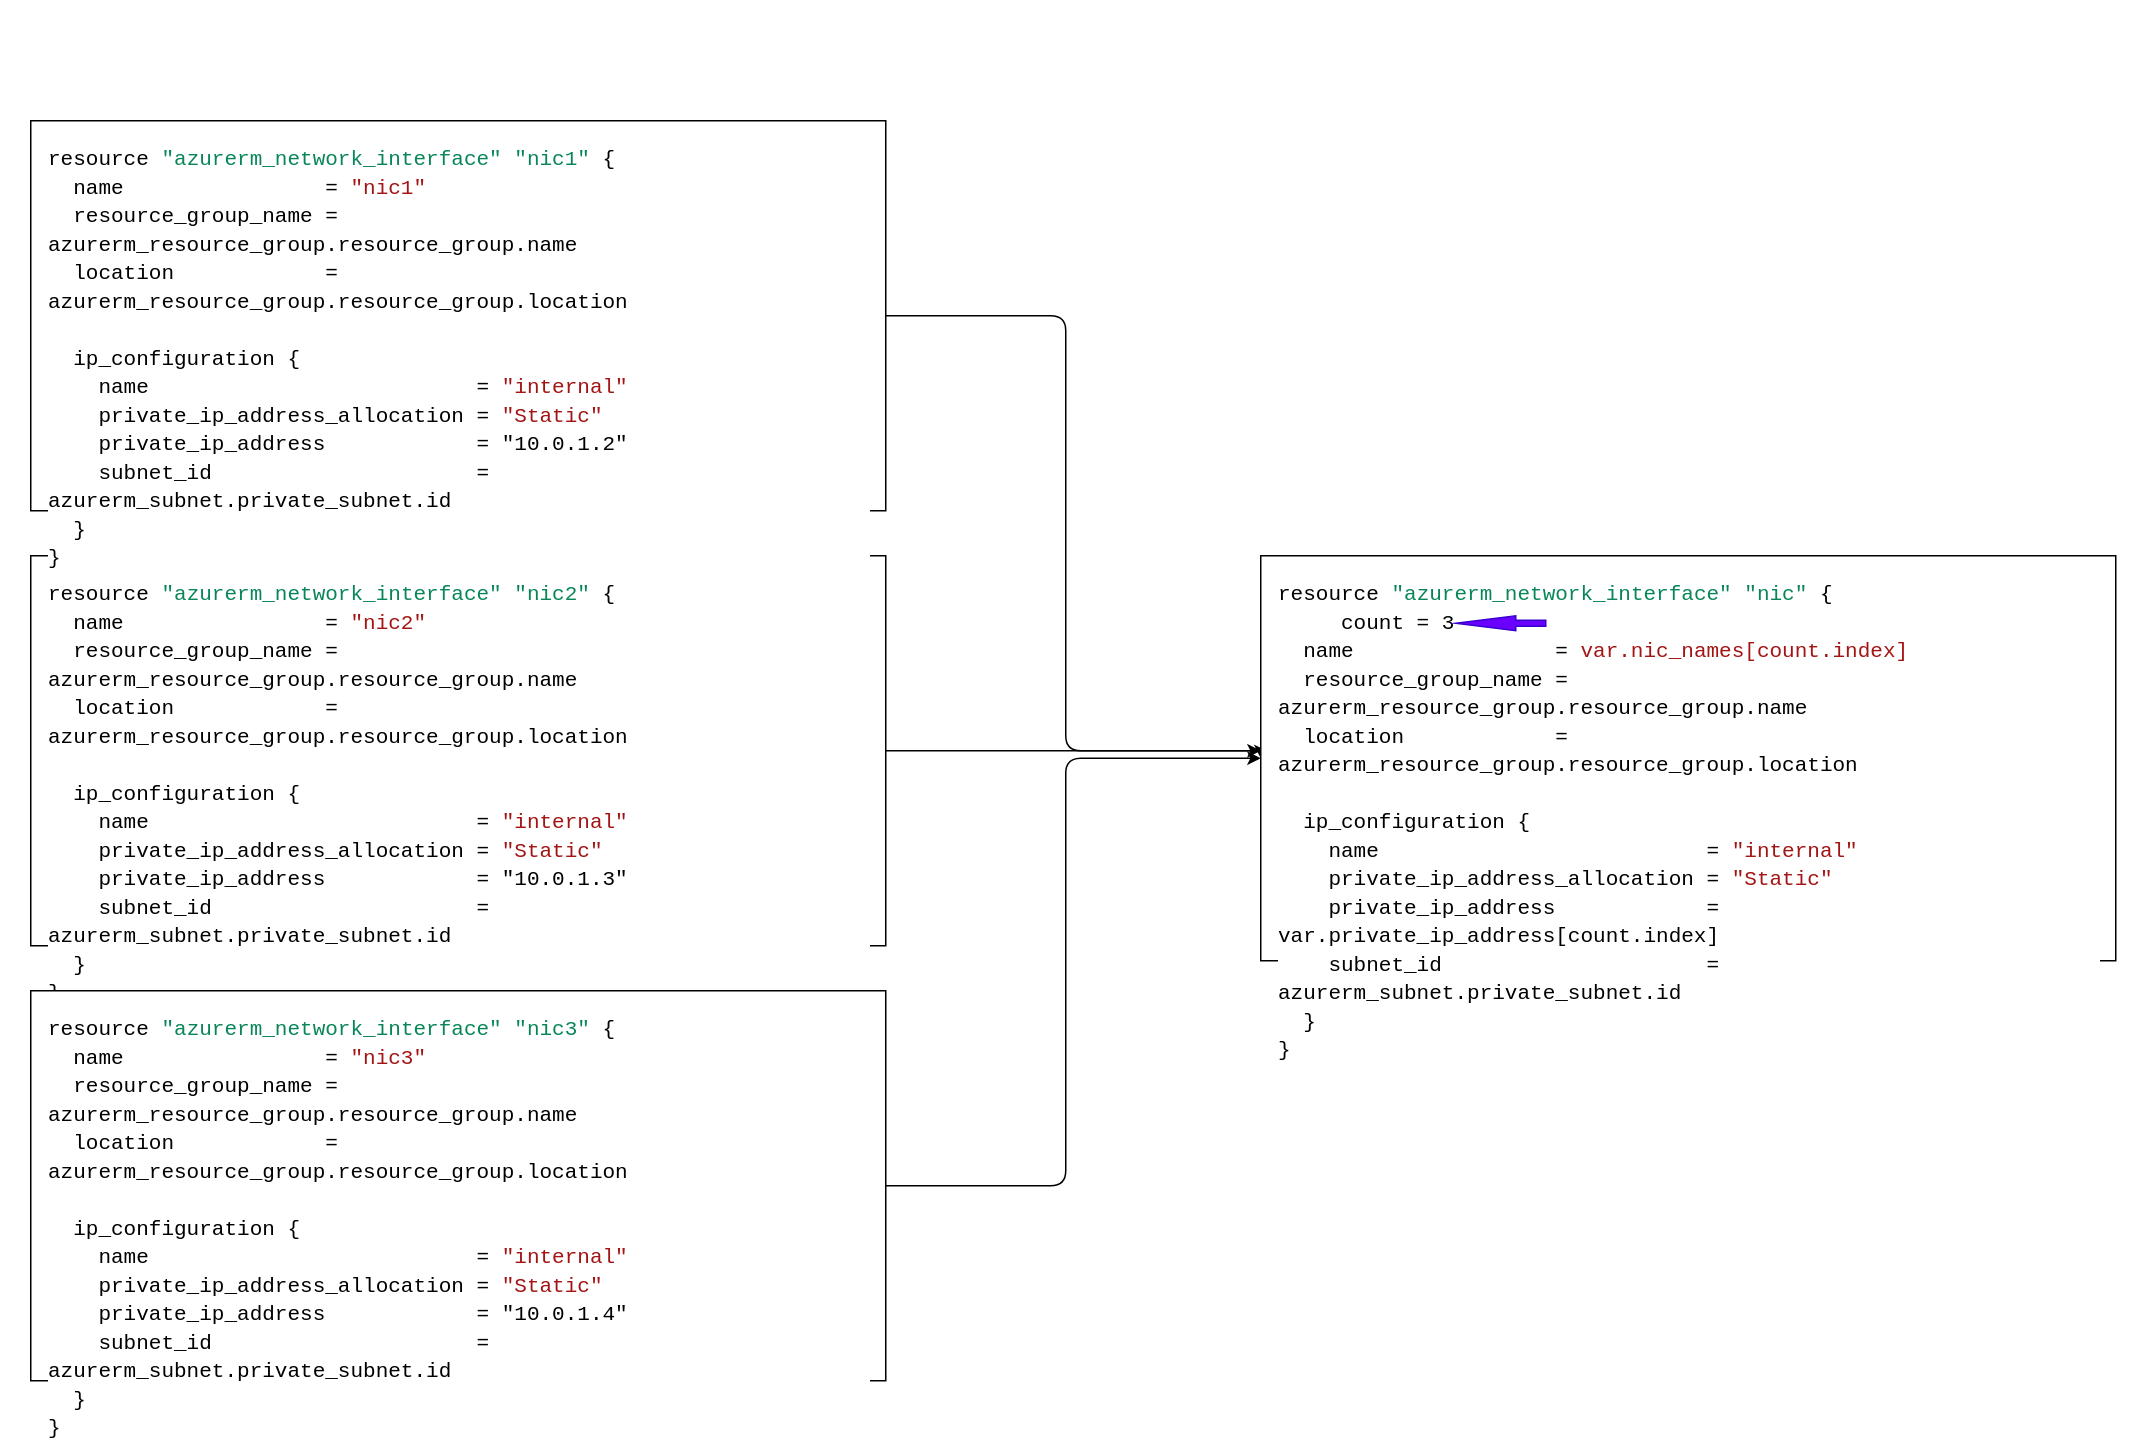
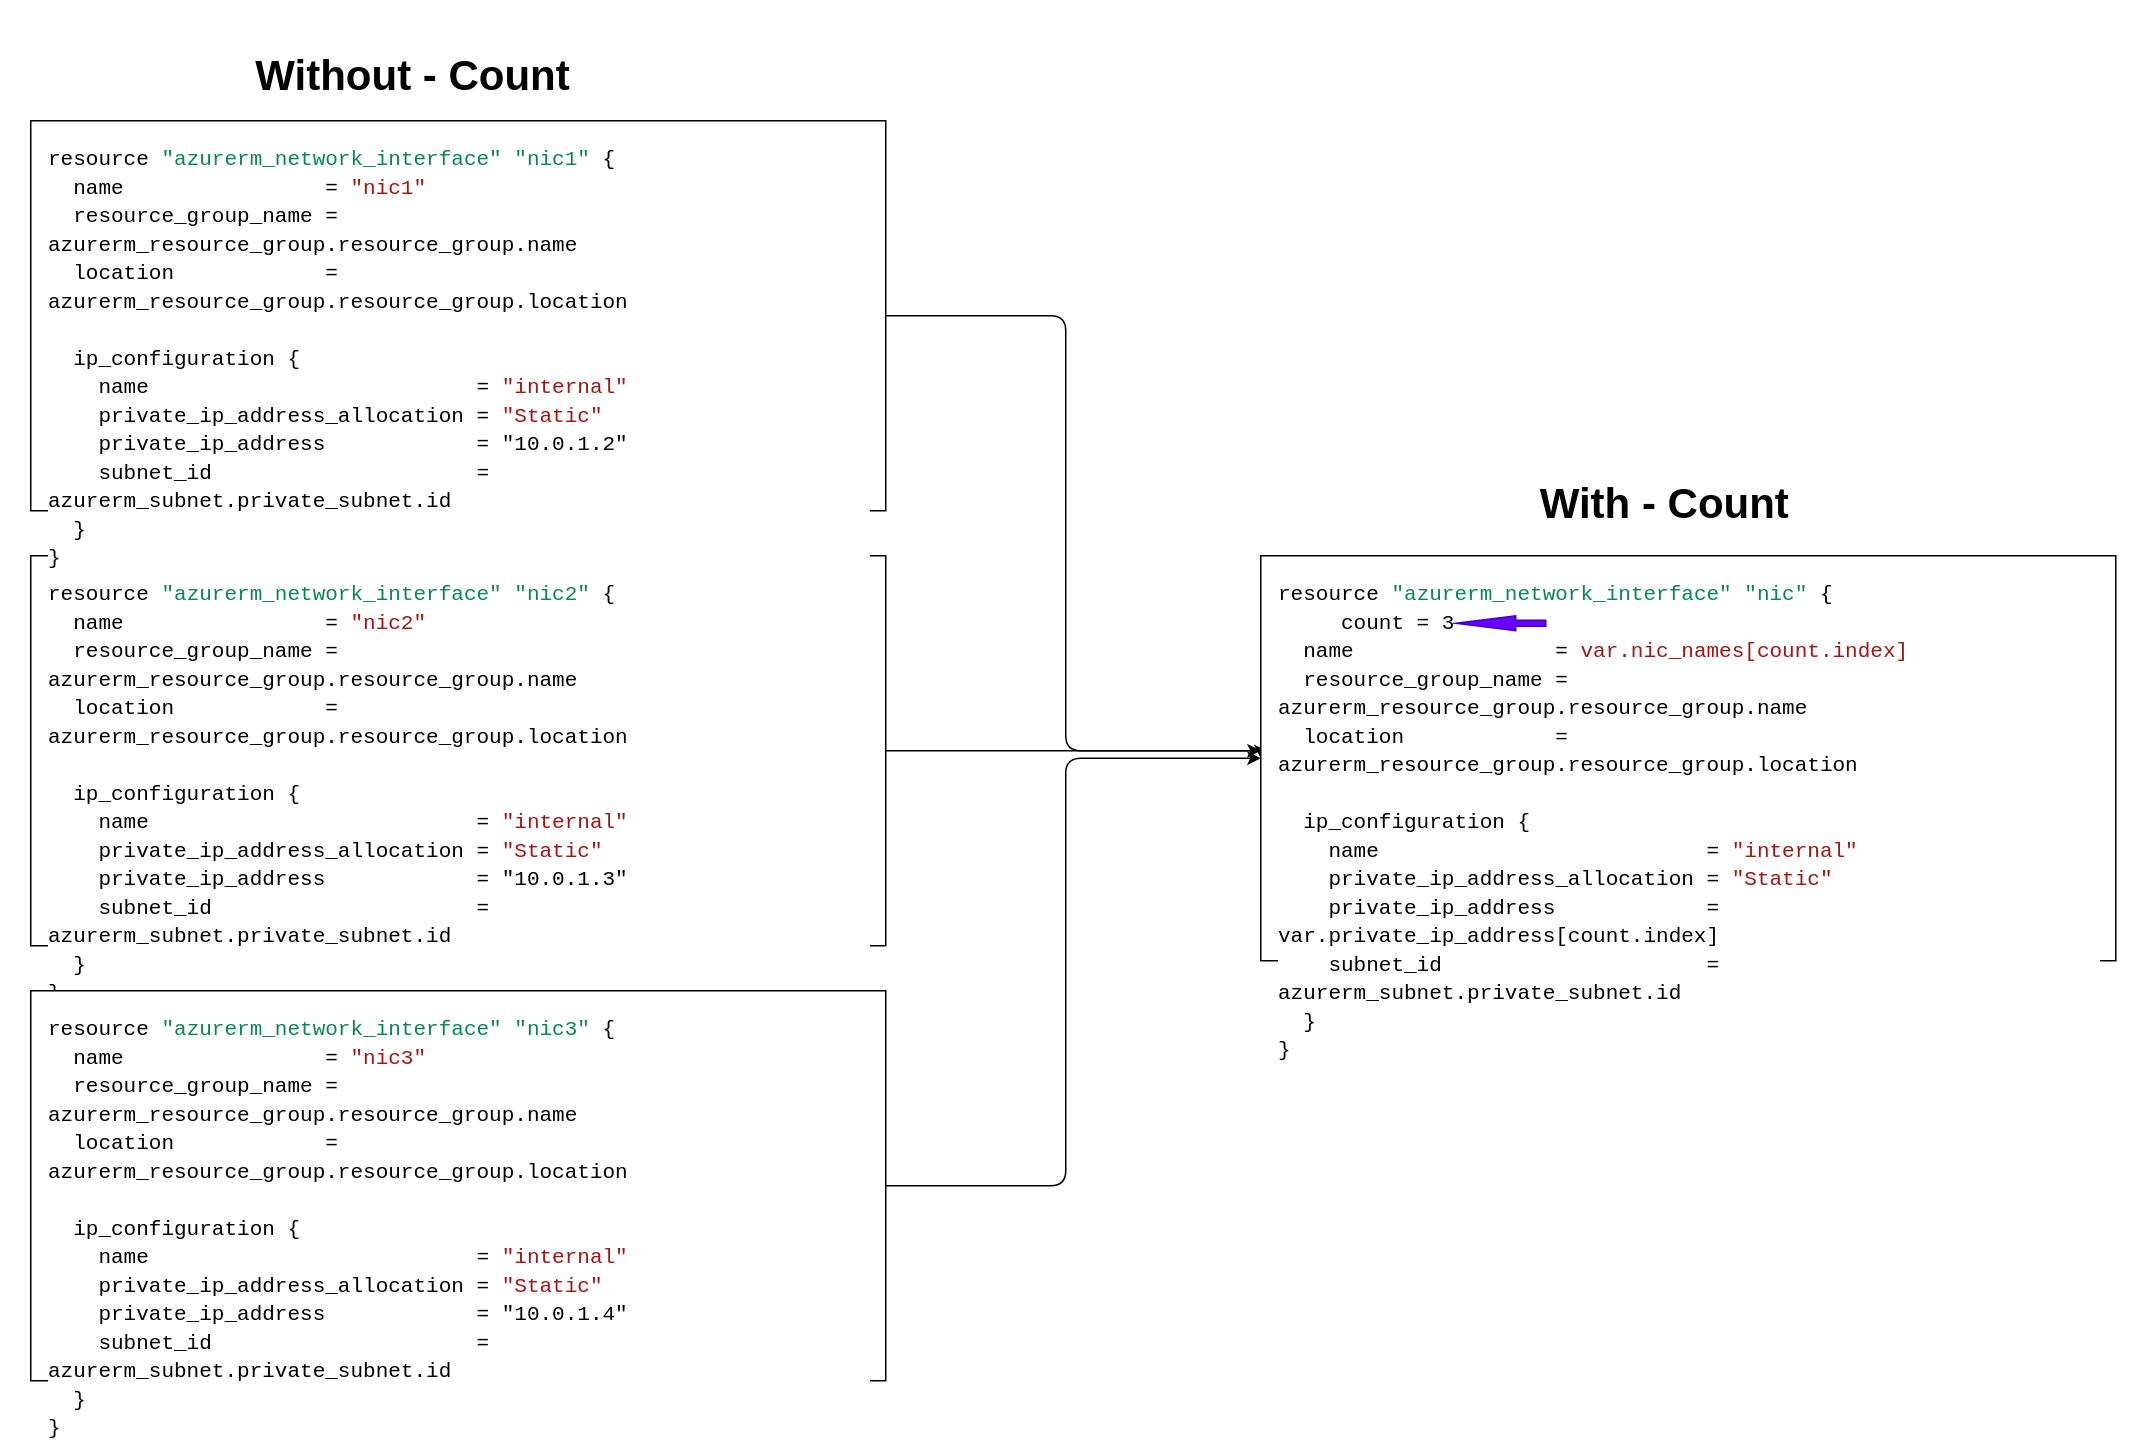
node "Without - Count": added
node "With - Count": added
